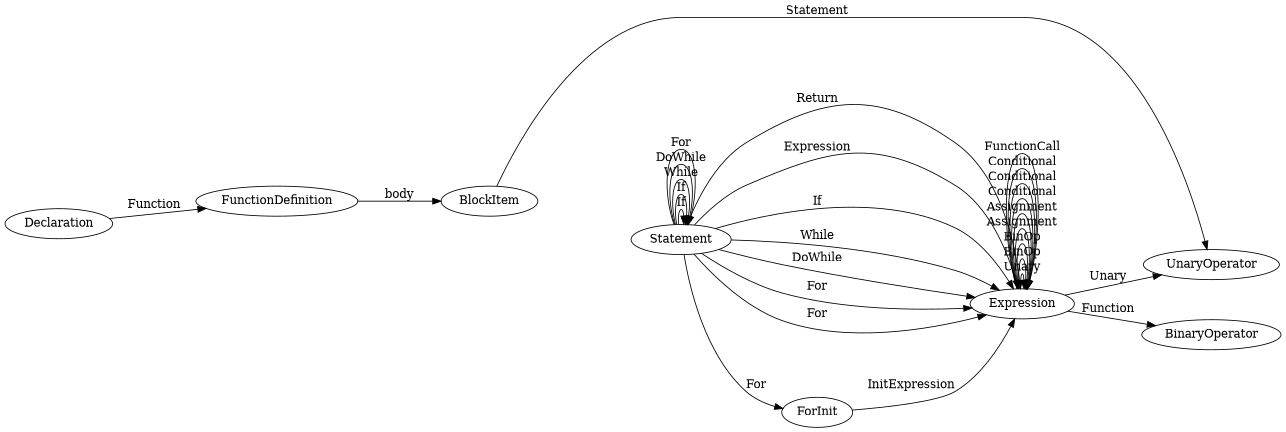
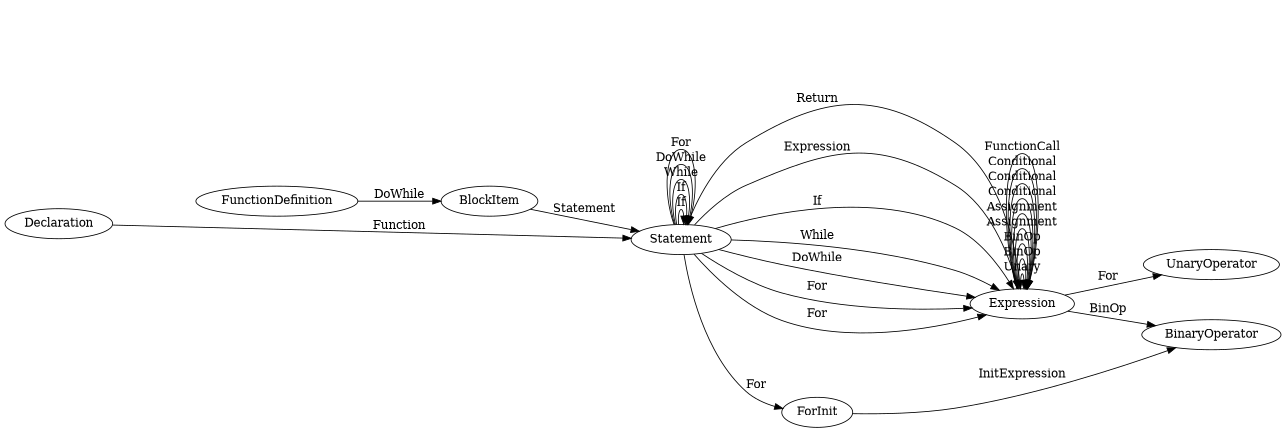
edge "BlockItem" -> "UnaryOperator": now "BlockItem" -> "Statement"
edge "FunctionDefinition" -> "BlockItem": label "body" -> "DoWhile"
edge "Declaration" -> "FunctionDefinition": now "Declaration" -> "Statement"
edge "Expression" -> "UnaryOperator": label "Unary" -> "For"
edge "Expression" -> "BinaryOperator": label "Function" -> "BinOp"
edge "ForInit" -> "Expression": now "ForInit" -> "BinaryOperator"
